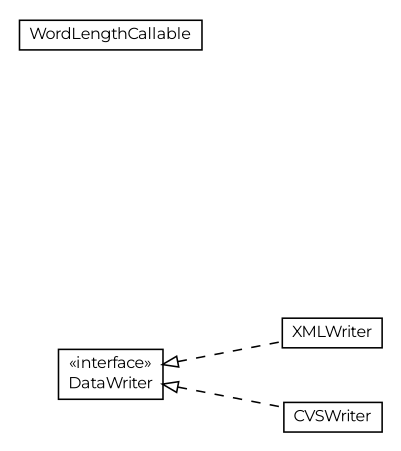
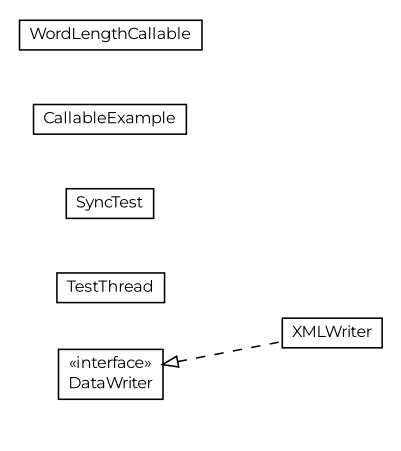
node "CallableExample": added
node "SyncTest": added
node "TestThread": added
node "CVSWriter": removed
